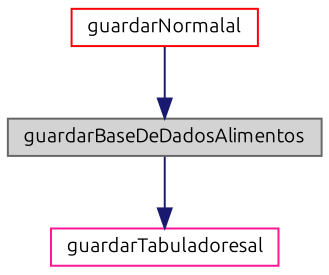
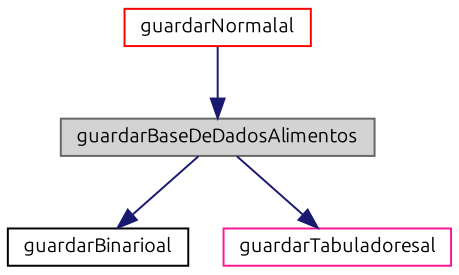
node "guardarBinarioal": added
